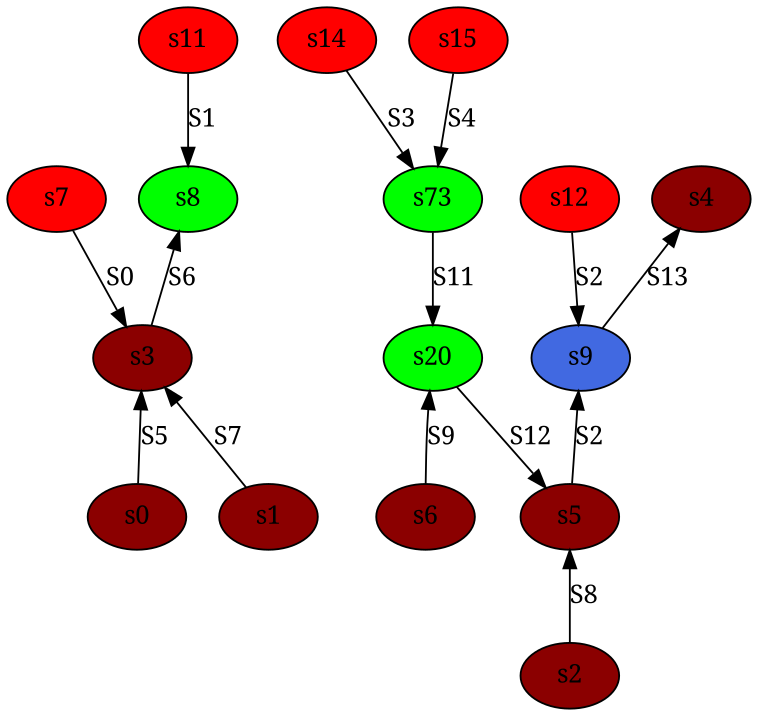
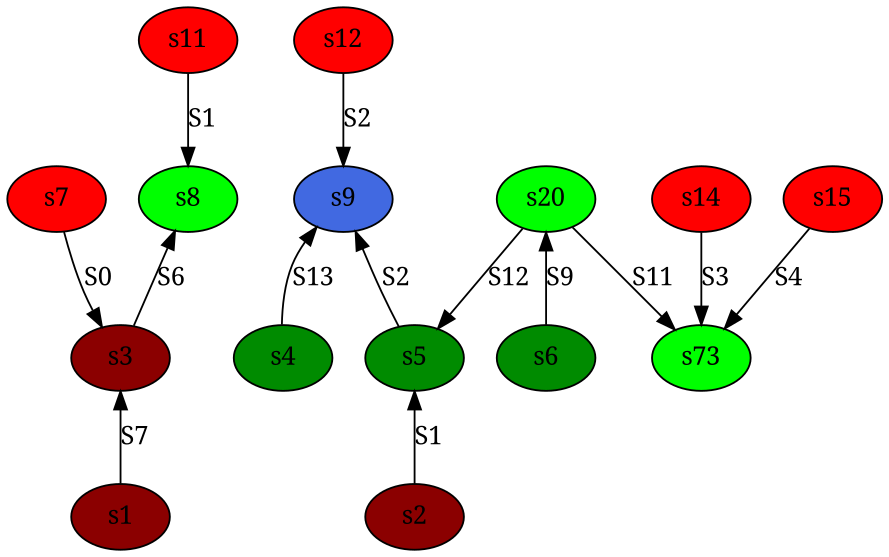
node "s4": fillcolor red4 -> green4
edge "s73" -> "s20": reversed
edge "s9" -> "s4": reversed
node "s0": removed
node "s6": fillcolor red4 -> green4
node "s5": fillcolor red4 -> green4
edge "s2" -> "s5": label "S8" -> "S1"
